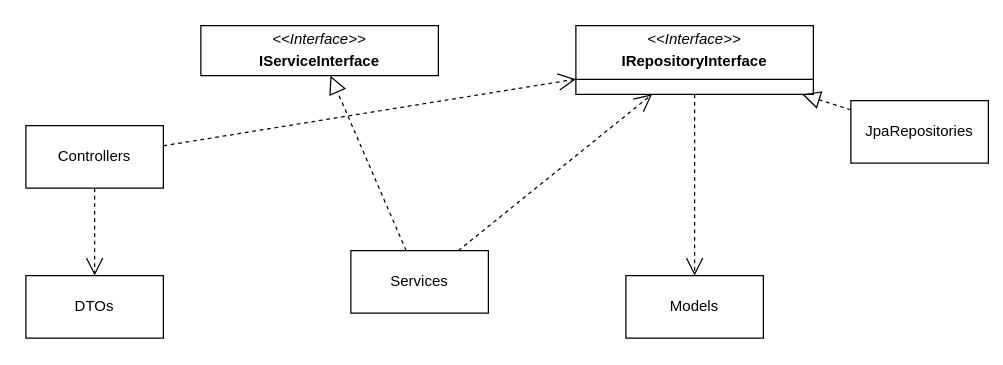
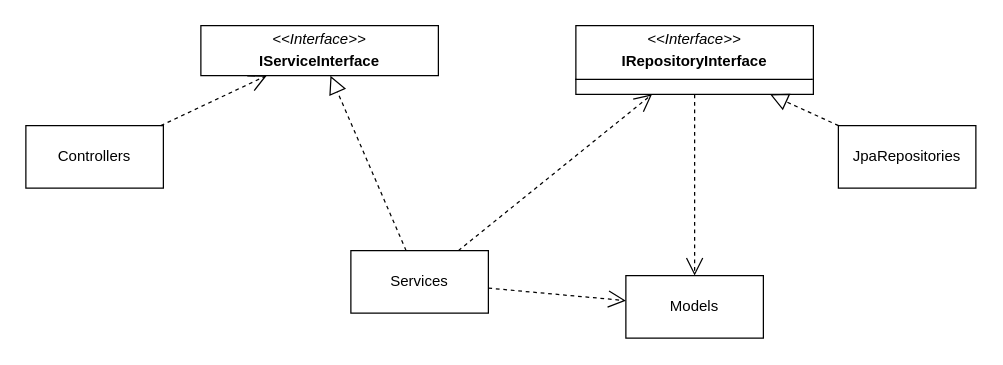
edge "Controllers" -> "<<Interface>> IRepositoryInterface": now "Controllers" -> "<<Interface>> IServiceInterface"
node "JpaRepositories": moved (919, 132) -> (907, 157)
edge "Controllers" -> "DTOs": removed
edge "Services" -> "Models": added
node "DTOs": removed
